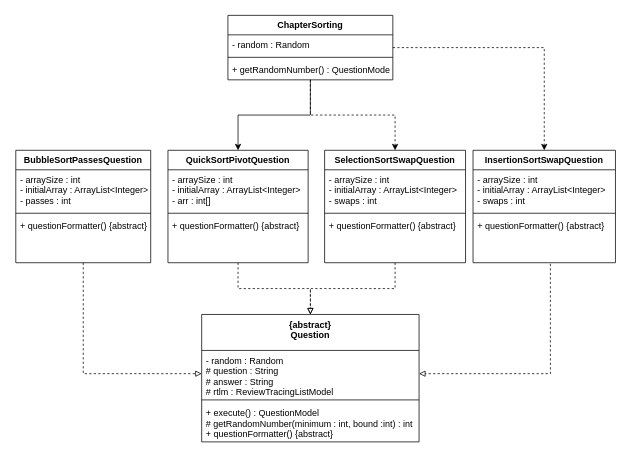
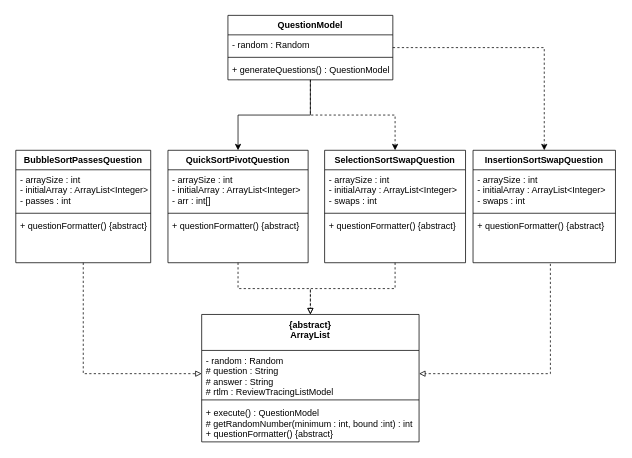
node "ChapterSorting": label "ChapterSorting" -> "QuestionModel"
node "+ getRandomNumber() : QuestionModel": label "+ getRandomNumber() : QuestionModel" -> "+ generateQuestions() : QuestionModel"
node "{abstract} Question": label "{abstract} Question" -> "{abstract} ArrayList"
